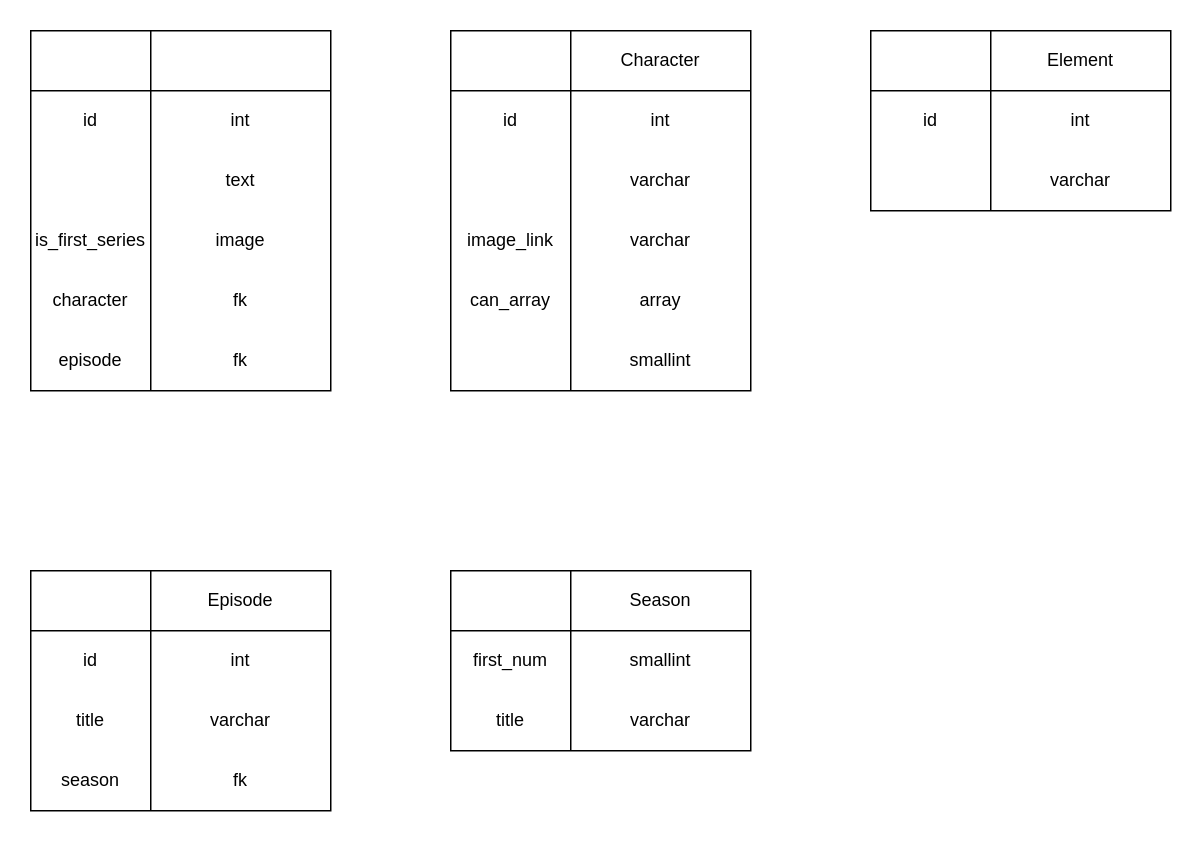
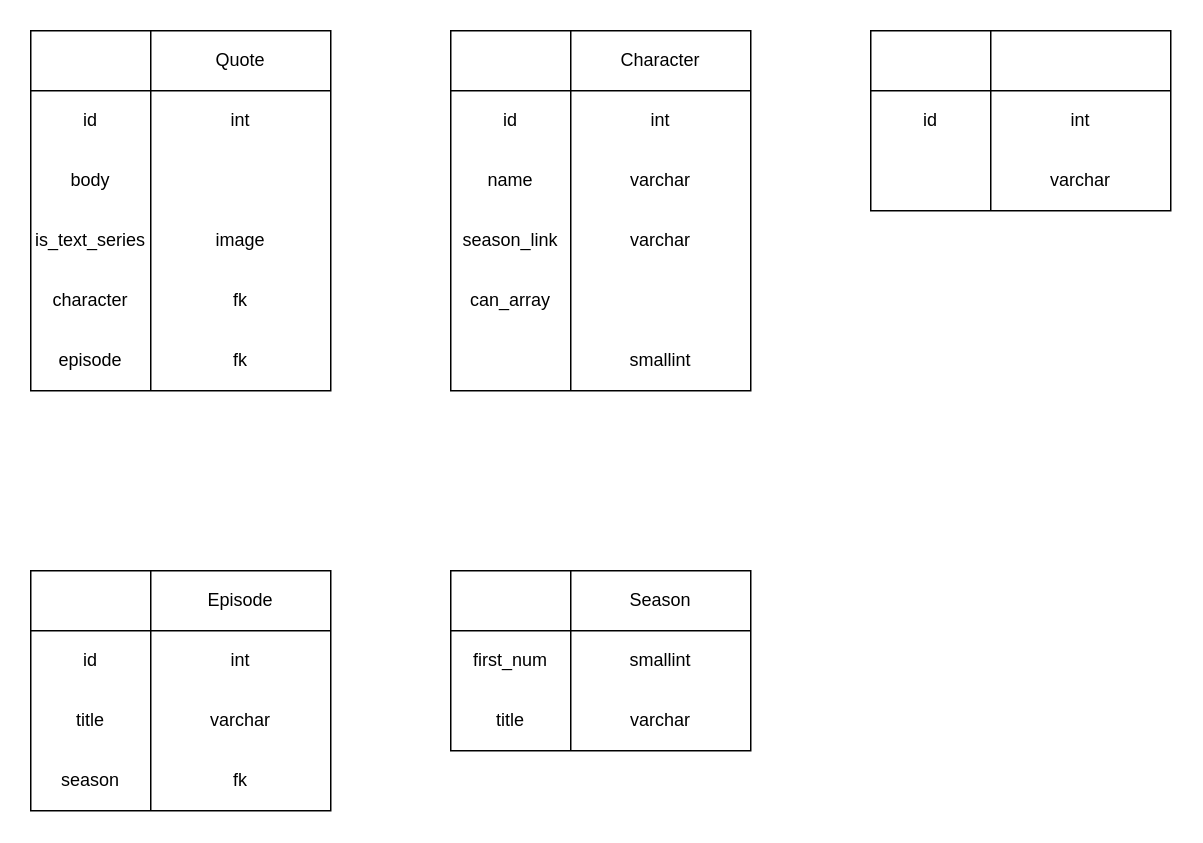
node "Quote": added
node "Element": removed
node "body": added
node "text": removed
node "name": added
node "is_first_series": label "is_first_series" -> "is_text_series"
node "image_link": label "image_link" -> "season_link"
node "array": removed
